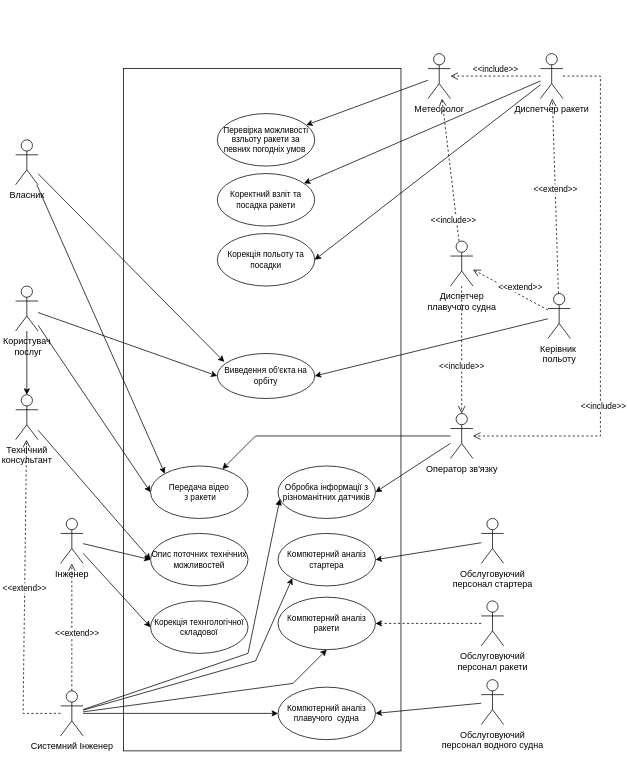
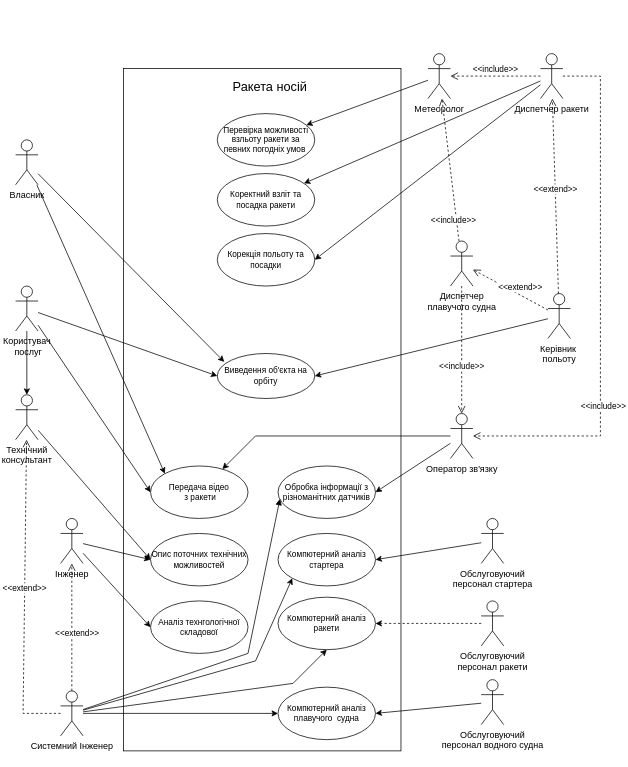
node "Ракета носій": added
node "Корекція технгологічної складової": label "Корекція технгологічної складової" -> "Аналіз технгологічної складової"
